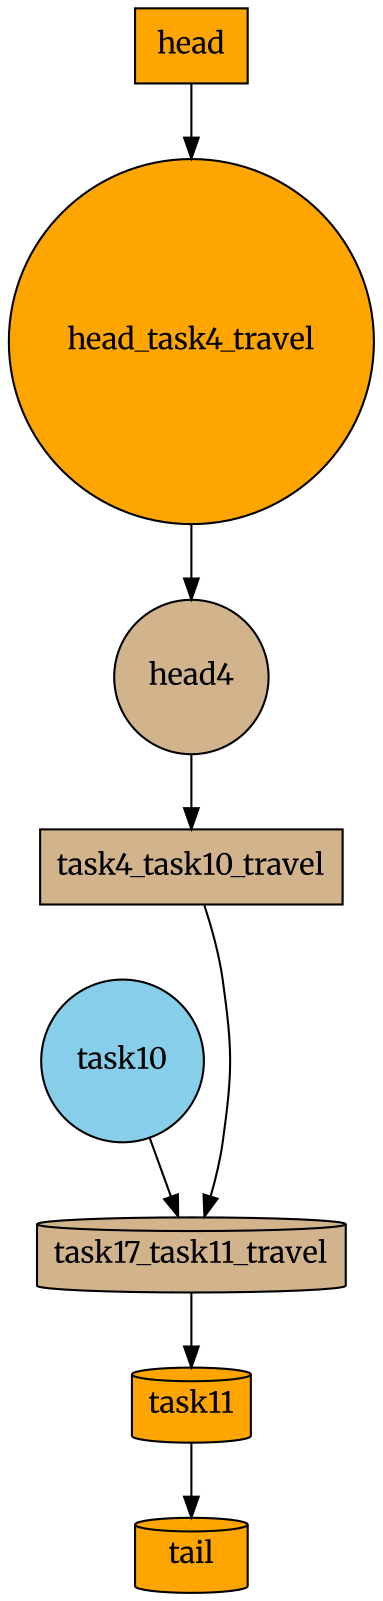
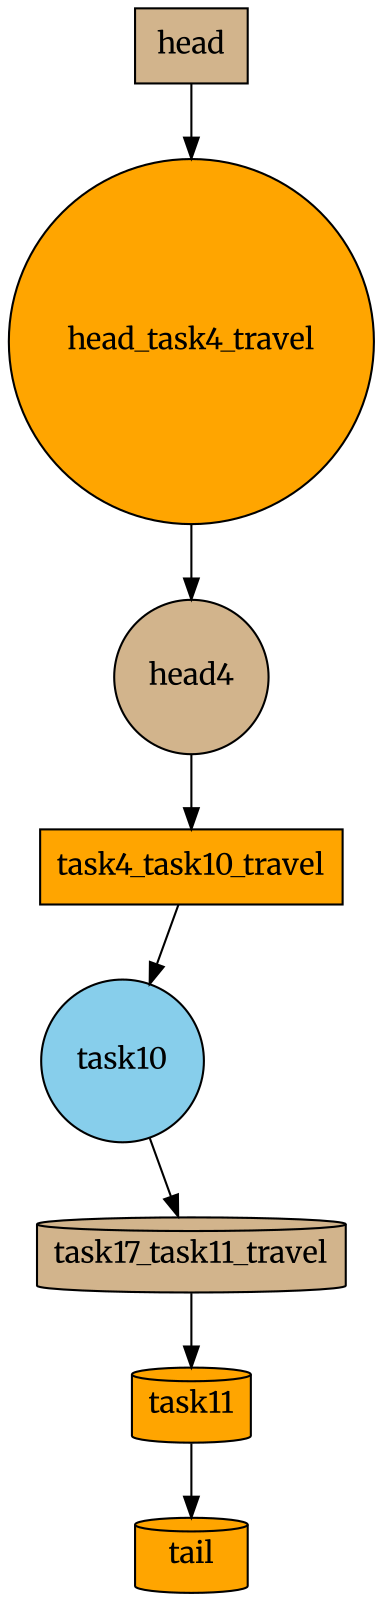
node "head": fillcolor orange -> tan
node "task4_task10_travel": fillcolor tan -> orange
edge "task4_task10_travel" -> "task17_task11_travel": now "task4_task10_travel" -> "task10"
